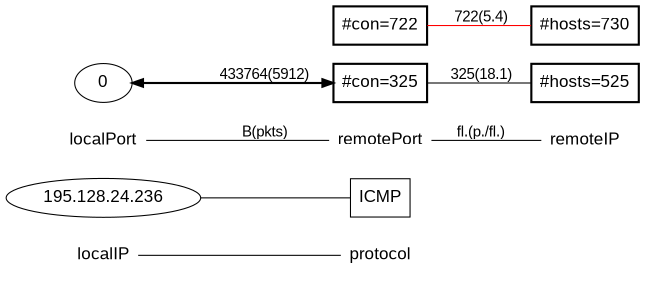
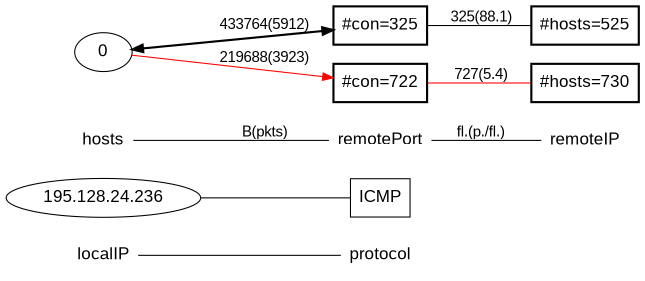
edge "#con=722" -- "#hosts=730": label "722(5.4)" -> "727(5.4)"
edge "0" -- "#con=722": added, label "219688(3923)"
edge "#con=325" -- "#hosts=525": label "325(18.1)" -> "325(88.1)"
node "localPort": label "localPort" -> "hosts"
